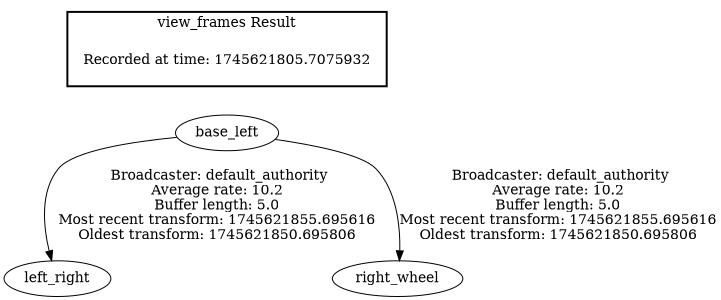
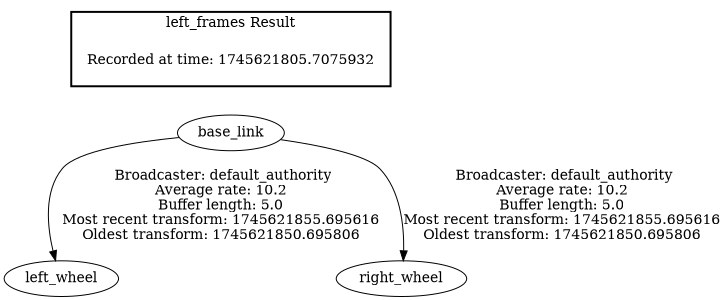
cluster "view_frames Result": label "view_frames Result" -> "left_frames Result"
node "base_left": label "base_left" -> "base_link"
node "left_right": label "left_right" -> "left_wheel"
